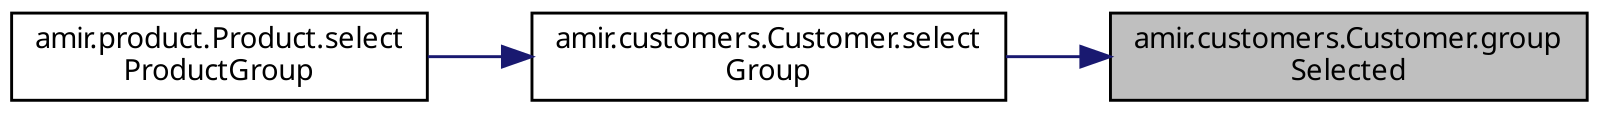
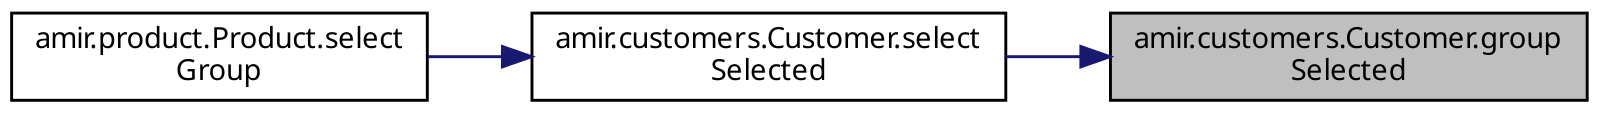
node "amir.product.Product.select ProductGroup": label "amir.product.Product.select ProductGroup" -> "amir.product.Product.select Group"
node "amir.customers.Customer.select Group": label "amir.customers.Customer.select Group" -> "amir.customers.Customer.select Selected"
